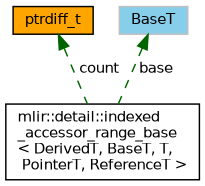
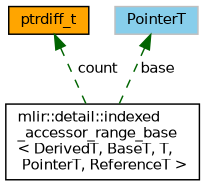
node "BaseT": label "BaseT" -> "PointerT"
